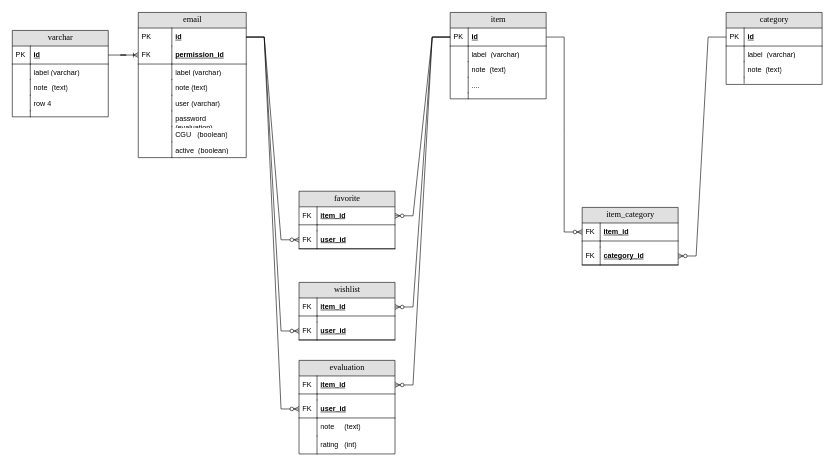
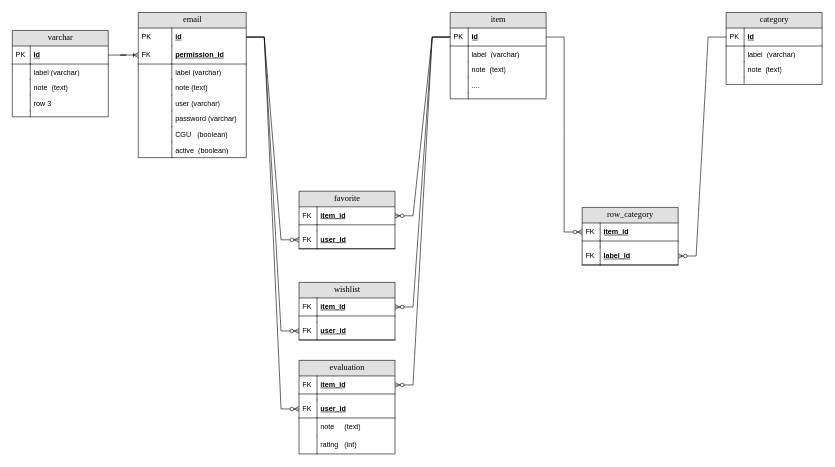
node "row 4": label "row 4" -> "row 3"
node "password (evaluation)": label "password (evaluation)" -> "password (varchar)"
node "item_category": label "item_category" -> "row_category"
node "category_id": label "category_id" -> "label_id"
